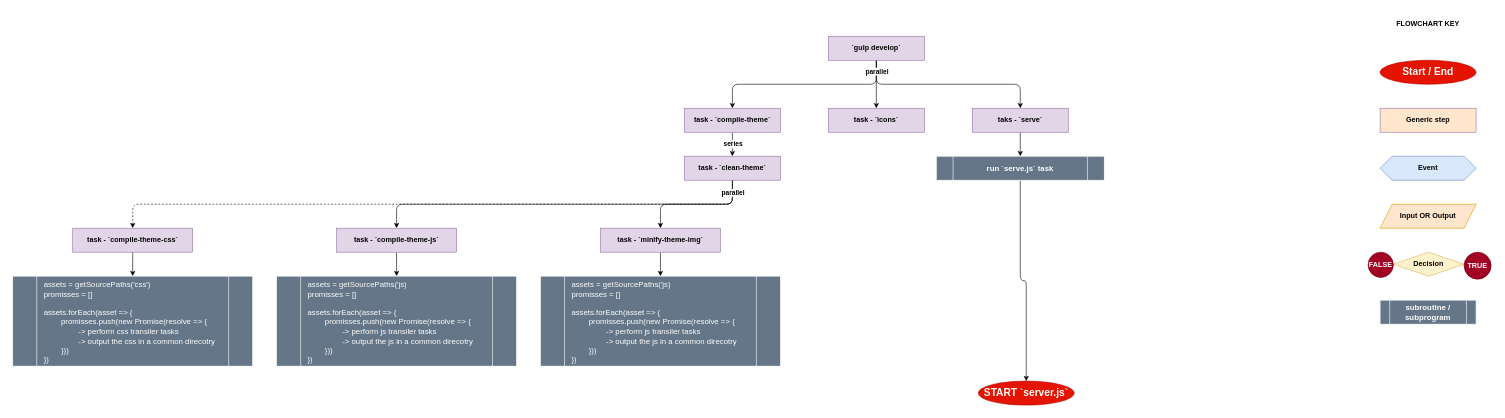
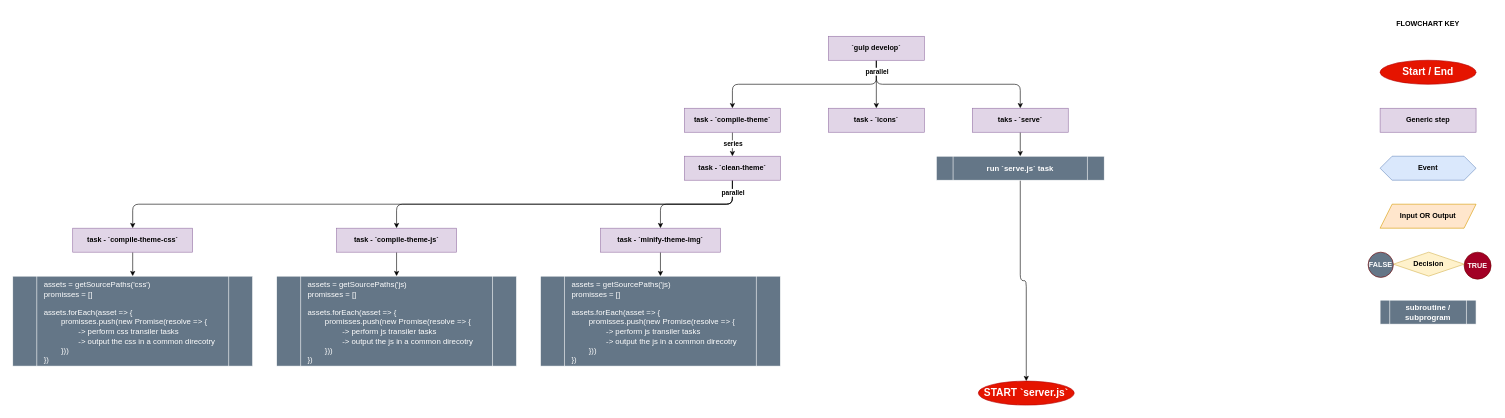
node "Generic step": fillcolor #ffe6cc -> #e1d5e7
edge "task - `clean-theme`" -> "task - `compile-theme-css`": style dashed -> solid
node "FALSE": fillcolor #a20025 -> #647687
